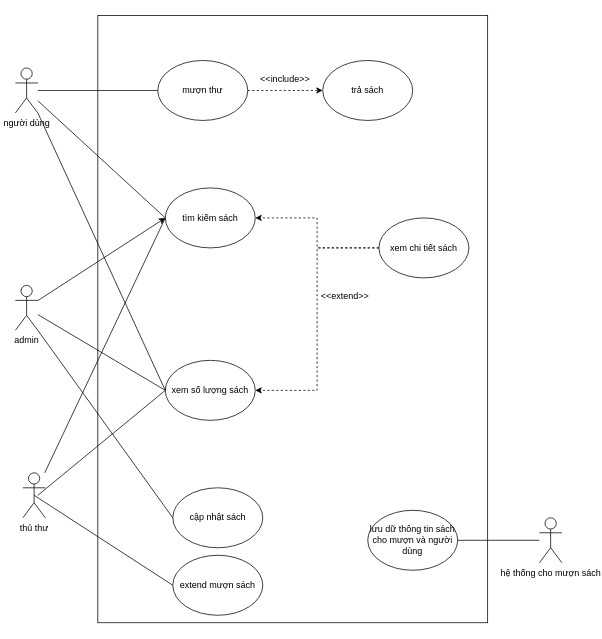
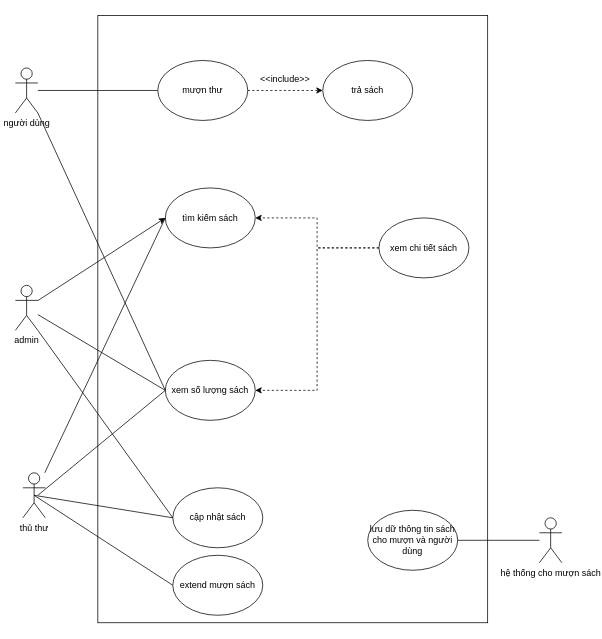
edge "người dùng" -- "tìm kiếm sách": removed
node "<<extend>>": removed
edge "thủ thư" -- "cập nhật sách": added
